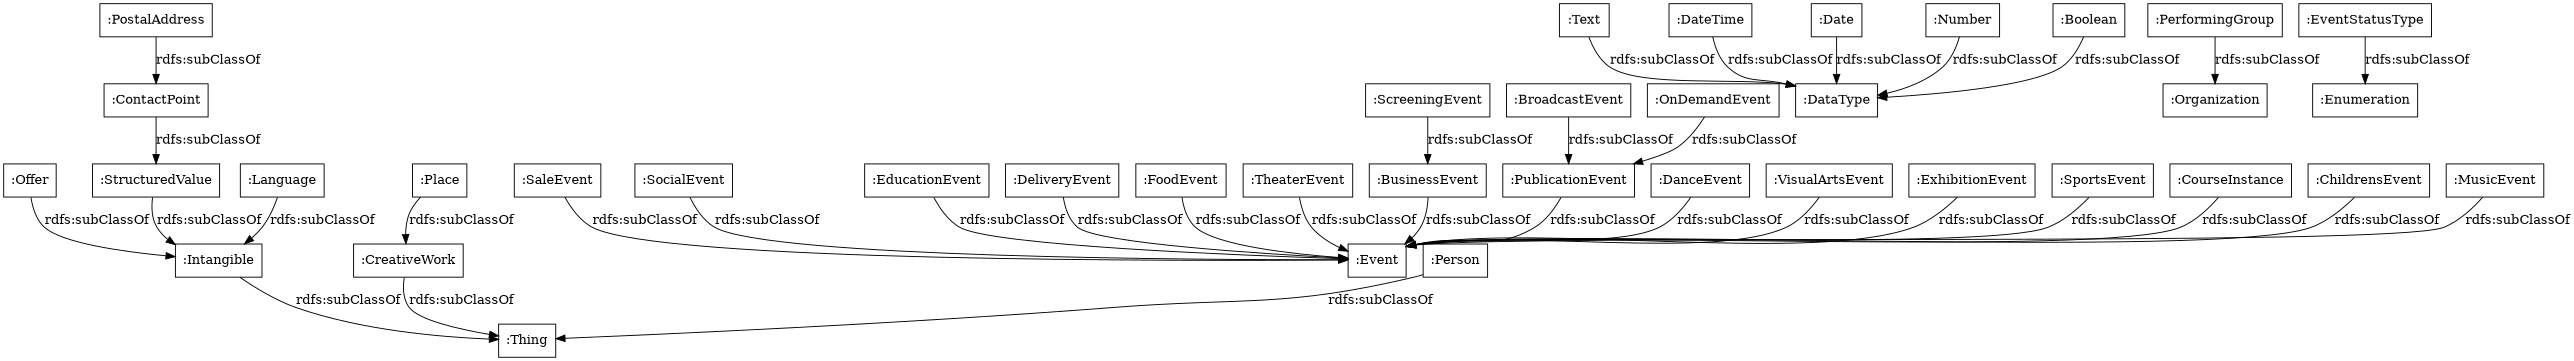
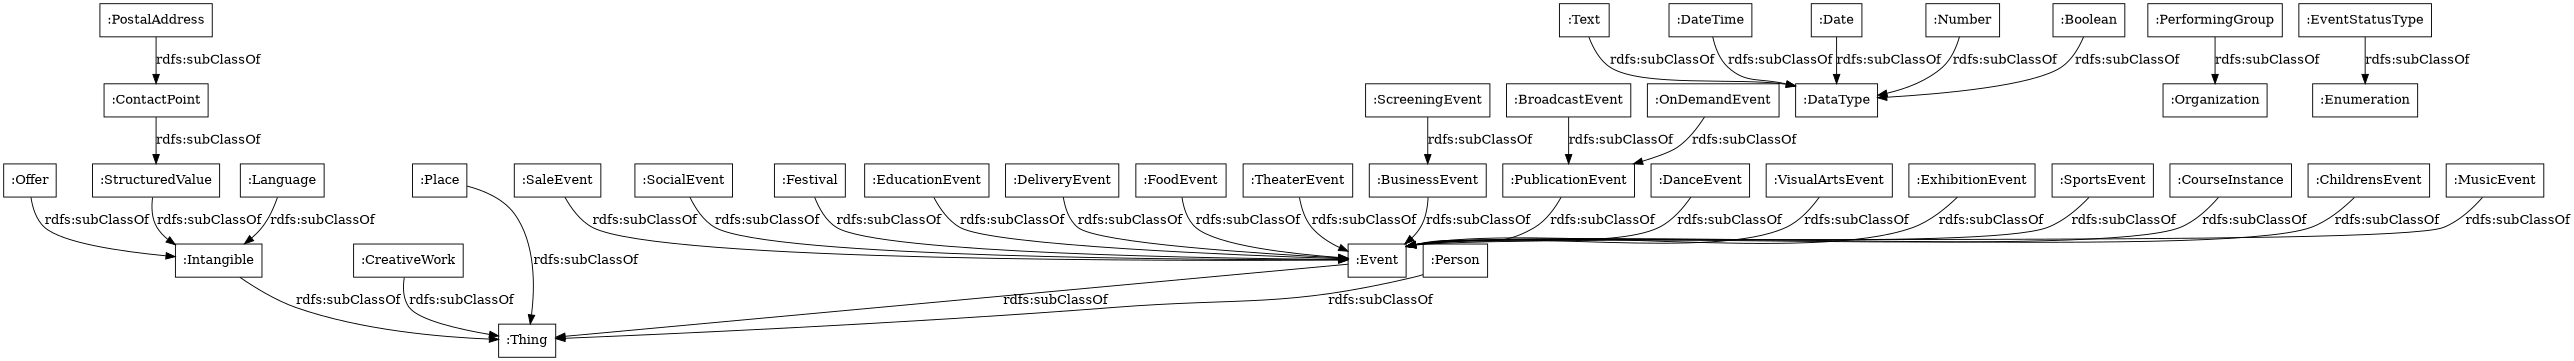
node ":Festival": added
edge ":Place" -> ":CreativeWork": now ":Place" -> ":Thing"
edge ":Event" -> ":Thing": added, label "rdfs:subClassOf"
